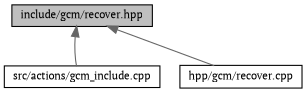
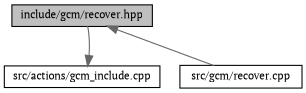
edge "src/actions/gcm_include.cpp" -> "include/gcm/recover.hpp": reversed
node "hpp/gcm/recover.cpp": label "hpp/gcm/recover.cpp" -> "src/gcm/recover.cpp"
